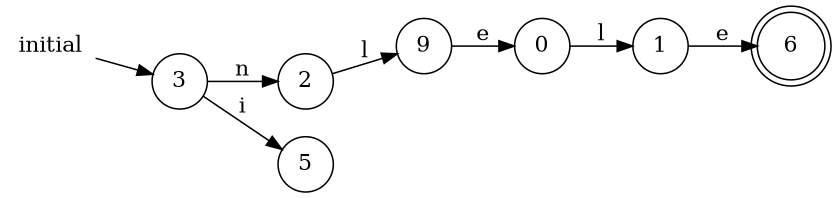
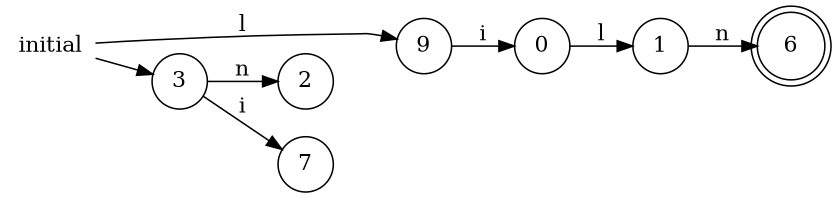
edge "9" -> "0": label "e" -> "i"
edge "1" -> "6": label "e" -> "n"
edge "2" -> "9": now "initial" -> "9"
node "5": label "5" -> "7"
